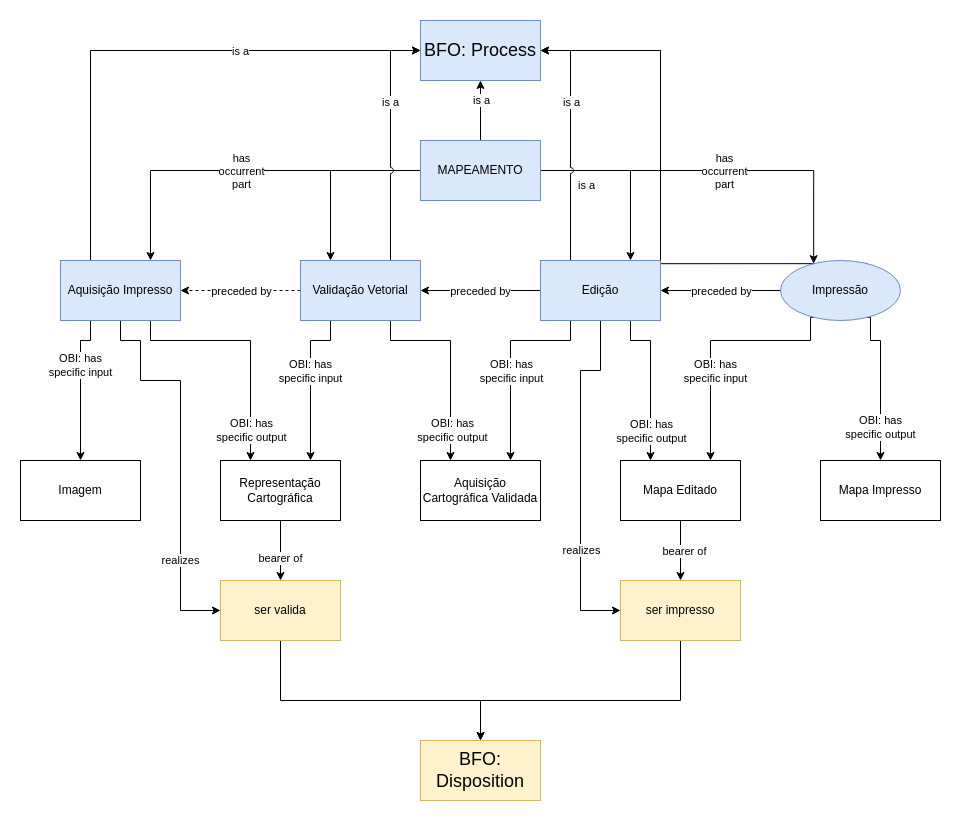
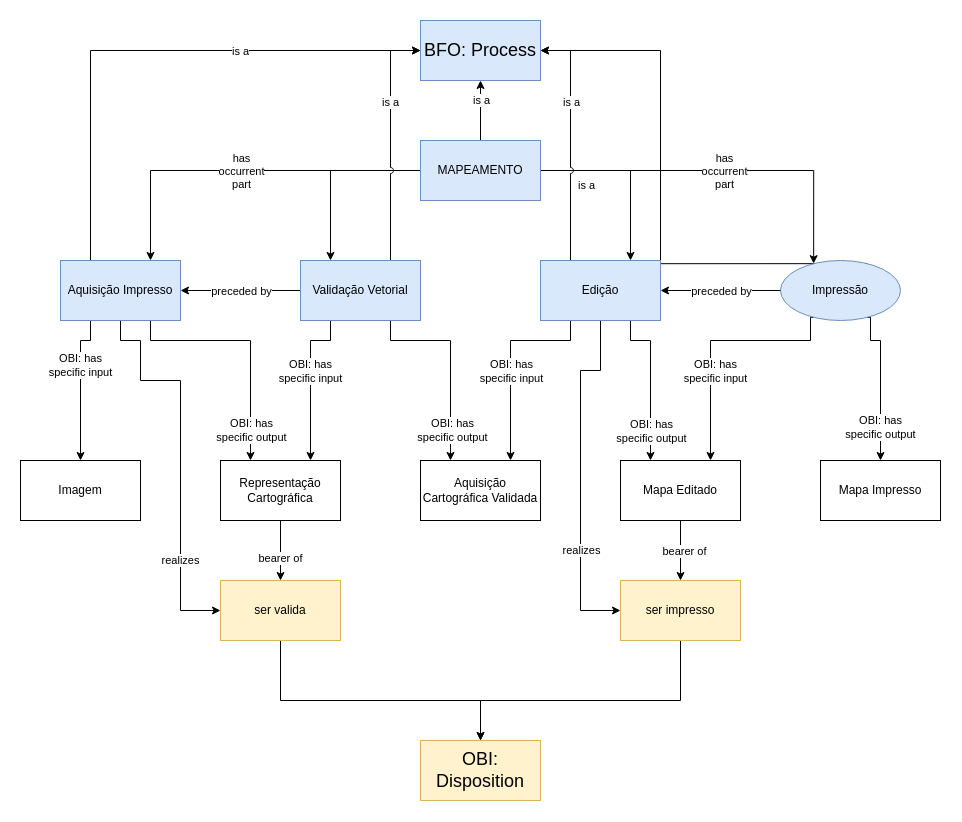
edge "Validação Vetorial" -> "Aquisição Impresso": style dashed -> solid
edge "Edição" -> "Validação Vetorial": removed, label "preceded by"
node "BFO: Disposition": label "BFO: Disposition" -> "OBI: Disposition"
